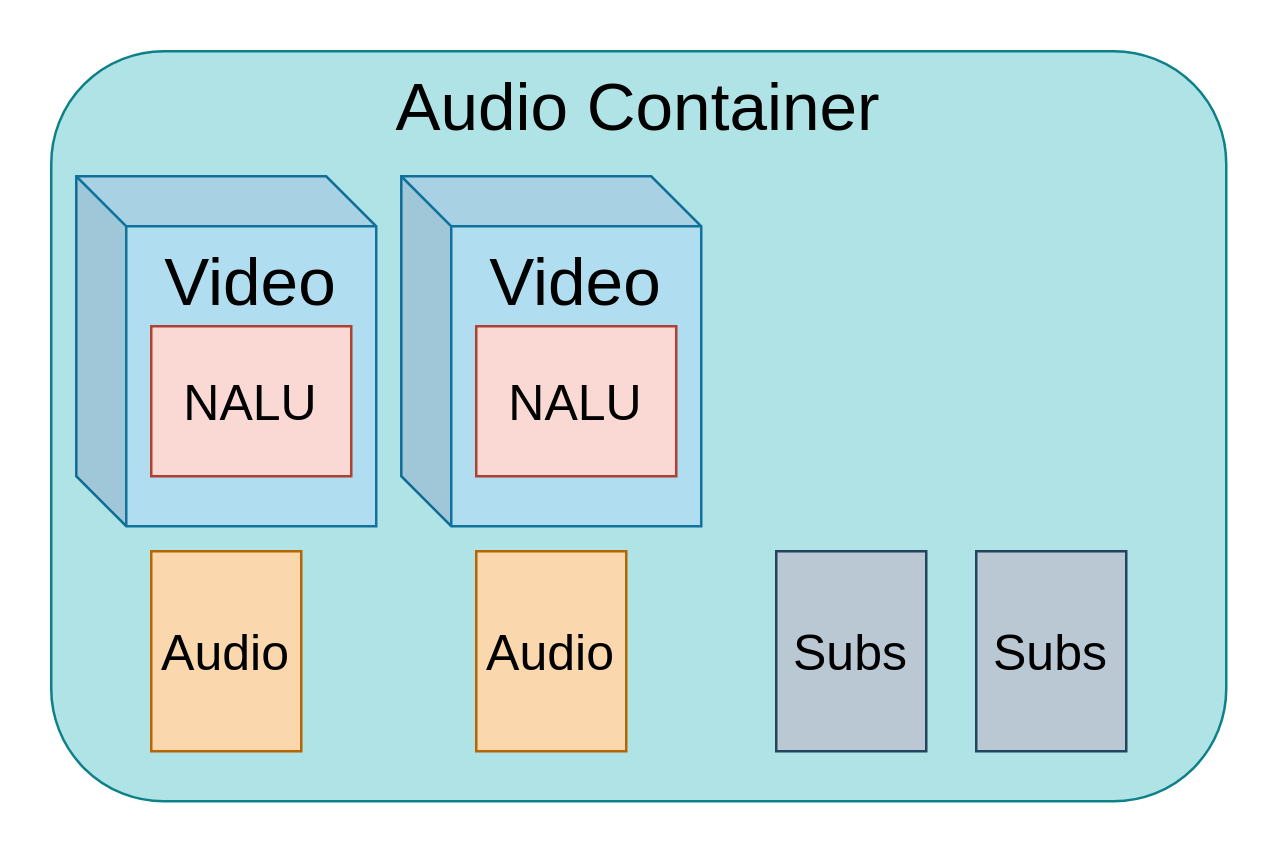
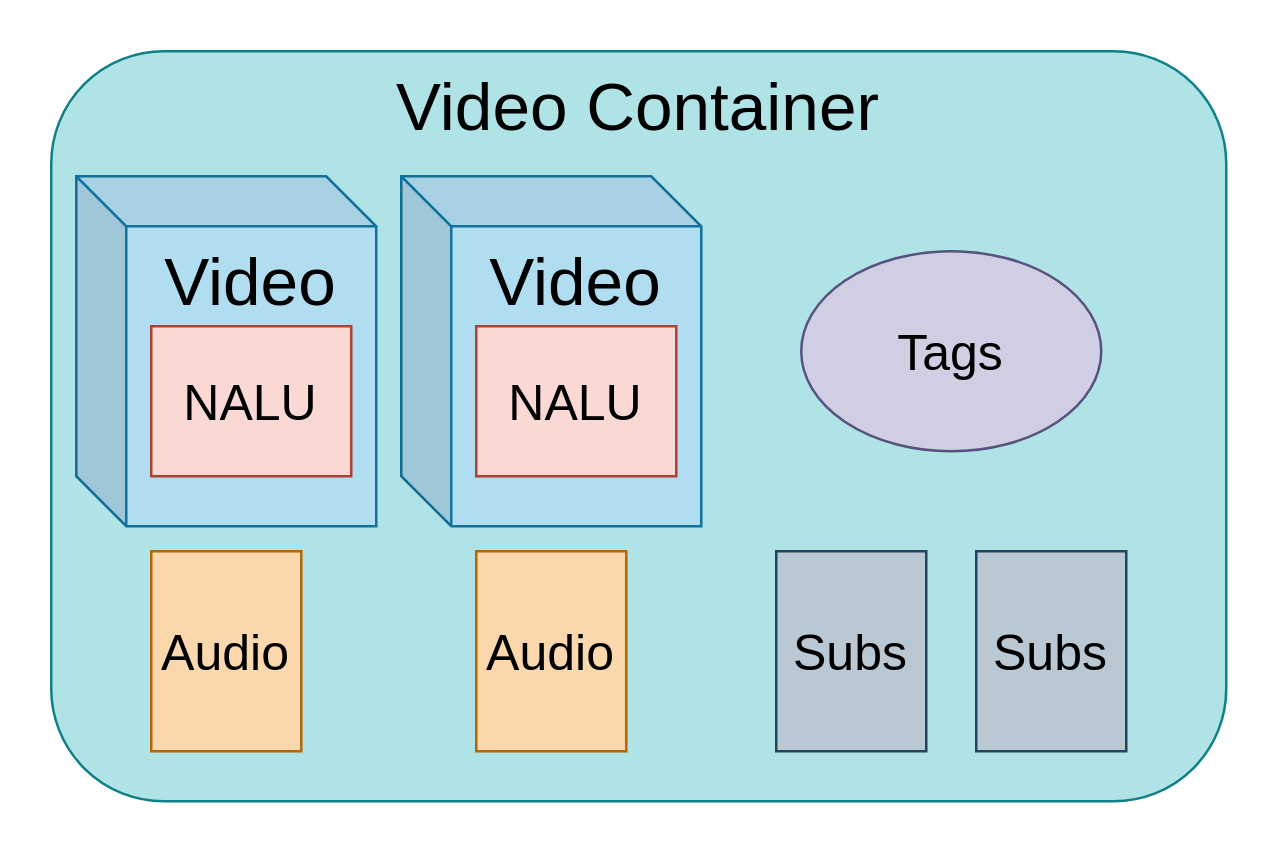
node "Audio Container": label "Audio Container" -> "Video Container"
node "Tags": added
